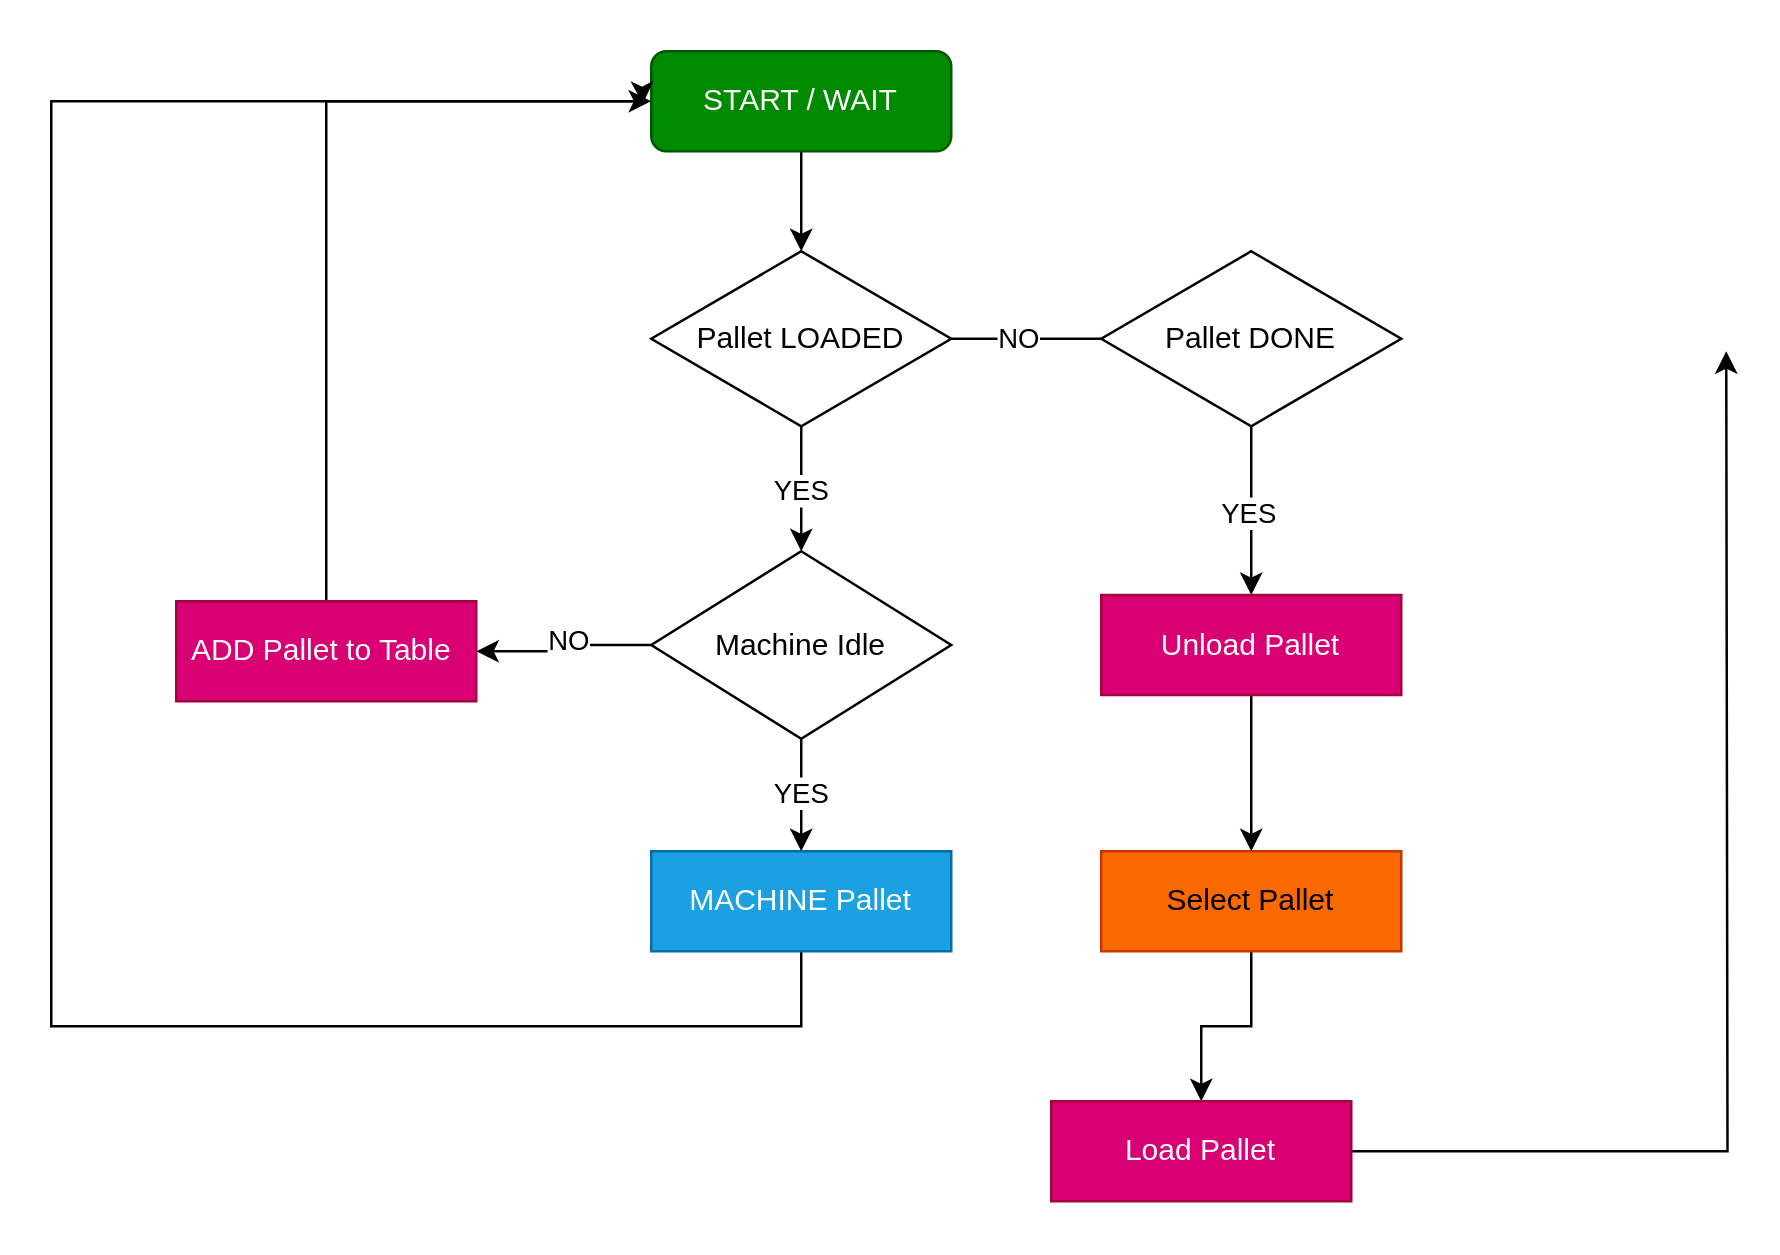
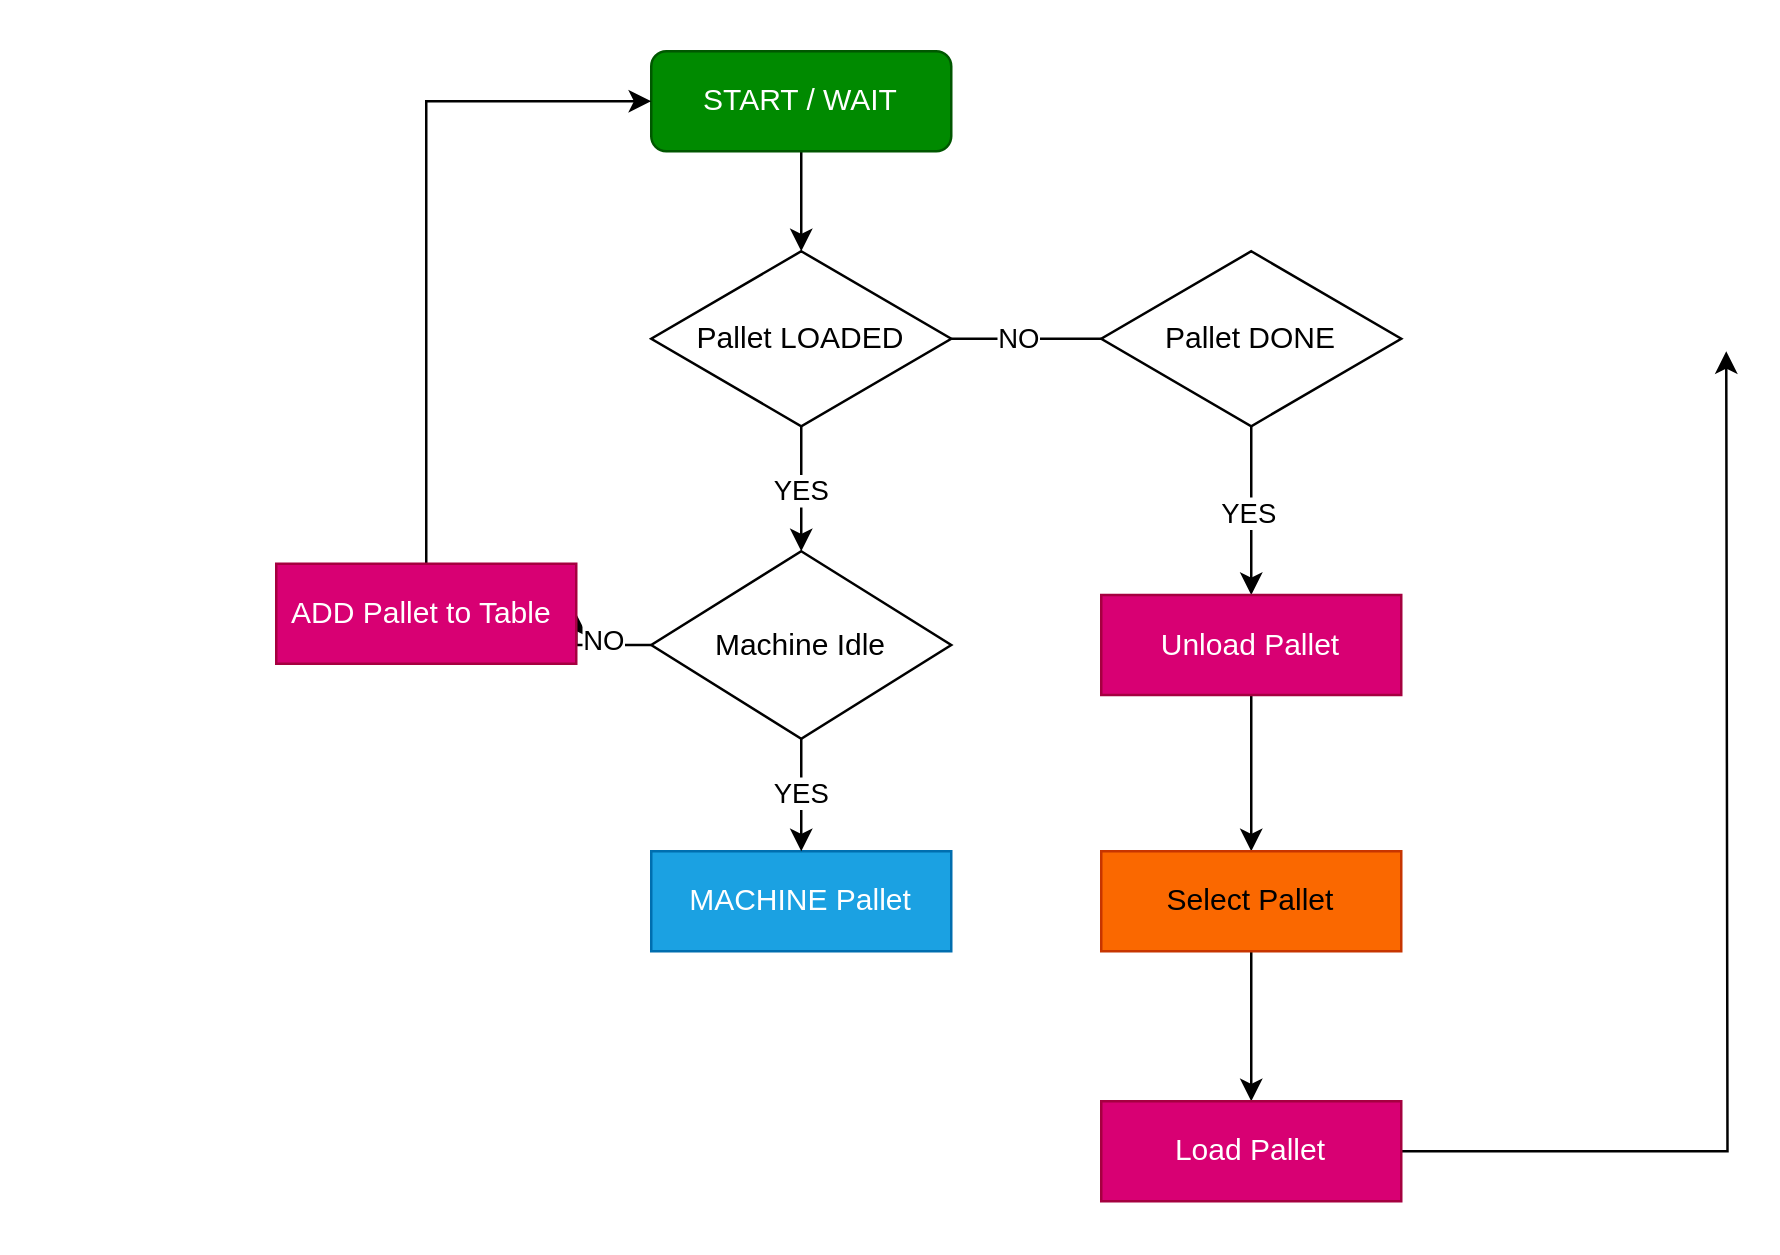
node "ADD Pallet to Table": moved (326, 651) -> (426, 614)
edge "MACHINE Pallet" -> "START / WAIT": removed
node "Load Pallet": moved (1201, 1151) -> (1251, 1151)
